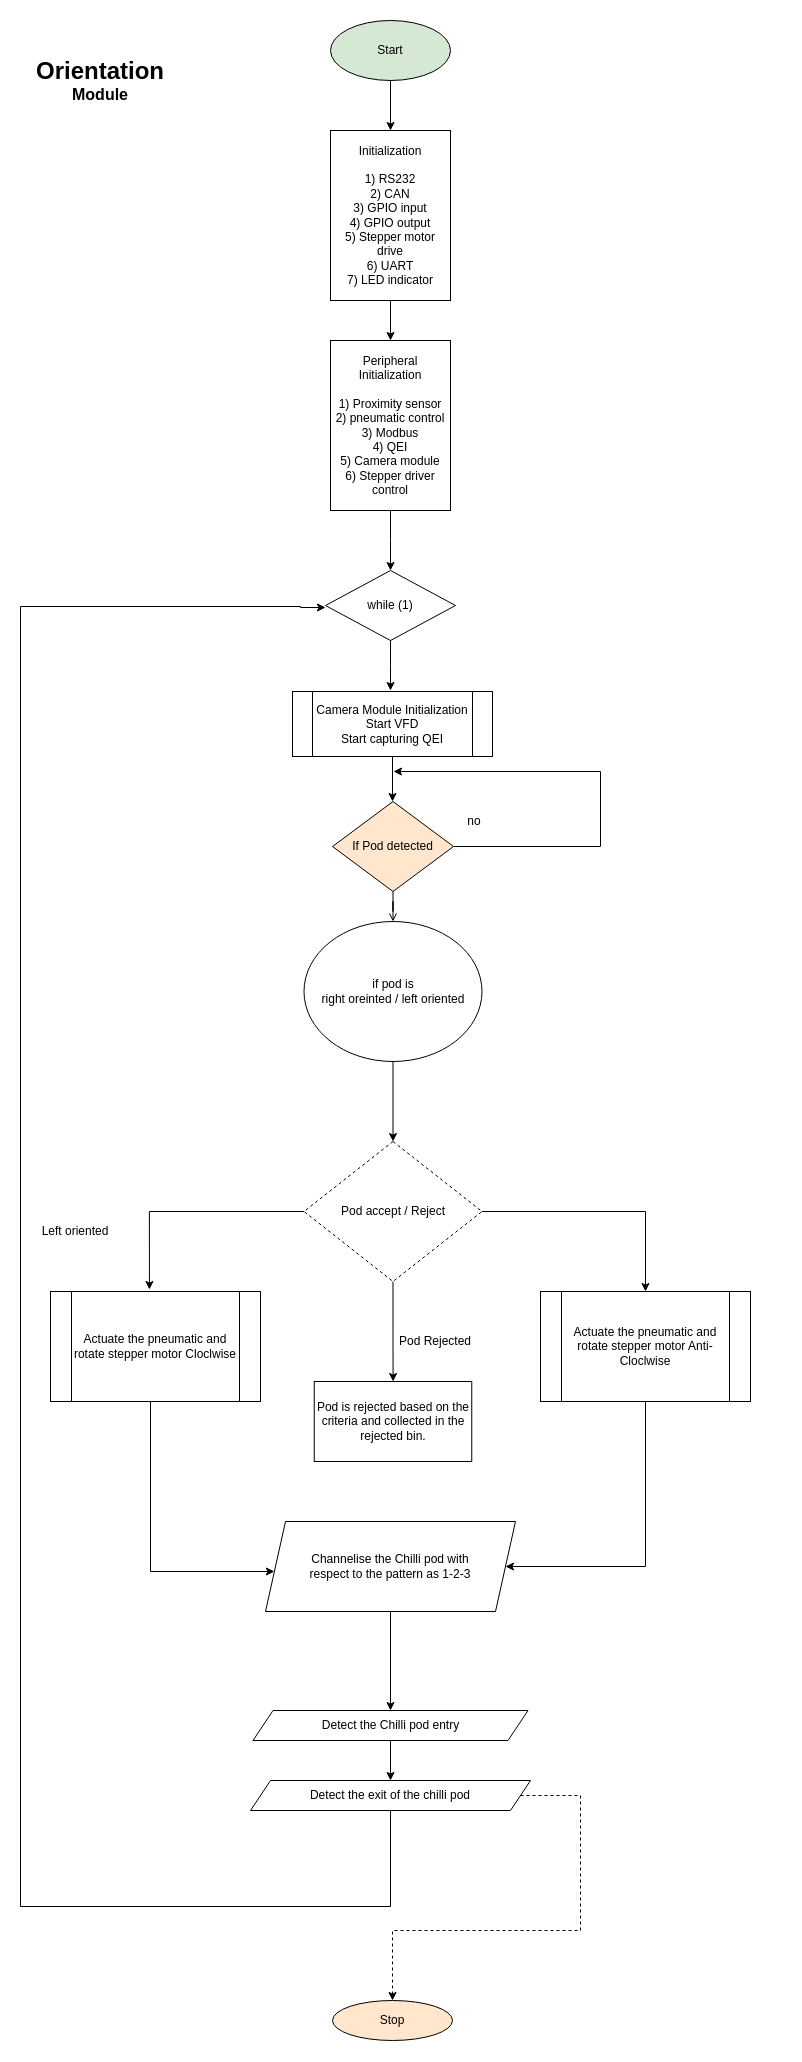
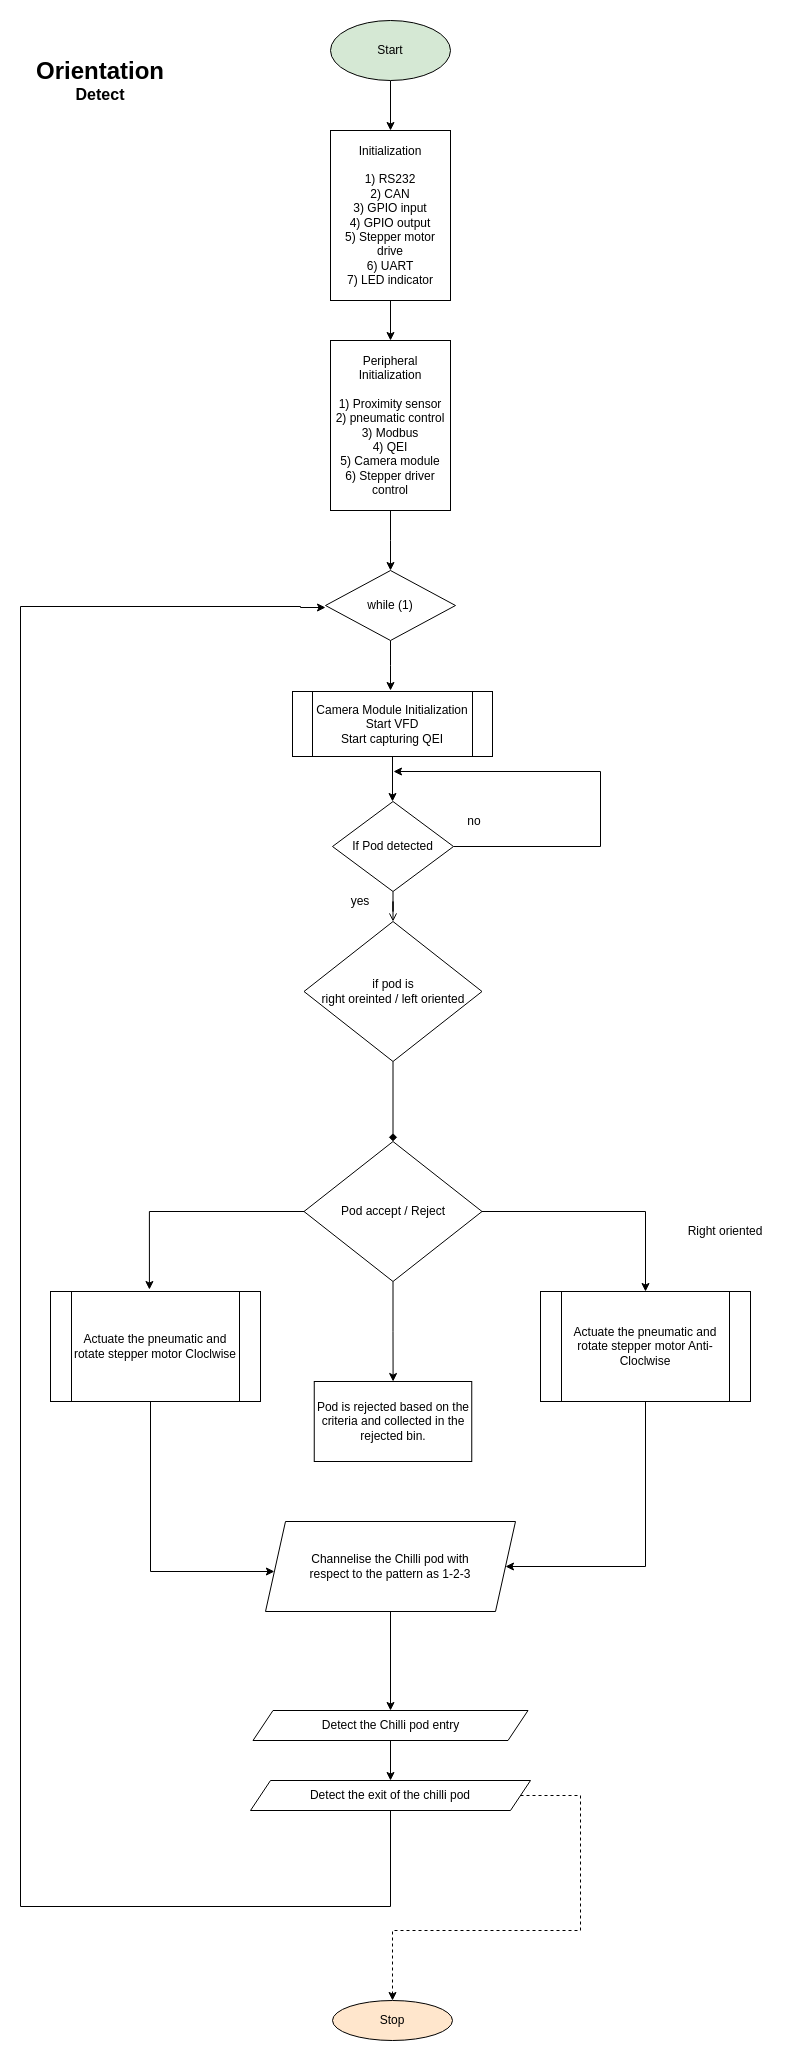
node "Orientation Module": label "Orientation Module" -> "Orientation Detect"
node "If Pod detected": fillcolor #ffe6cc -> #ffffff
node "yes": added
node "if pod is right oreinted / left oriented": shape ellipse -> diamond
edge "if pod is right oreinted / left oriented" -> "Pod accept / Reject": arrowhead classic -> diamond
node "Pod accept / Reject": style dashed -> solid
node "Left oriented": removed
node "Right oriented": added
node "Pod Rejected": removed
